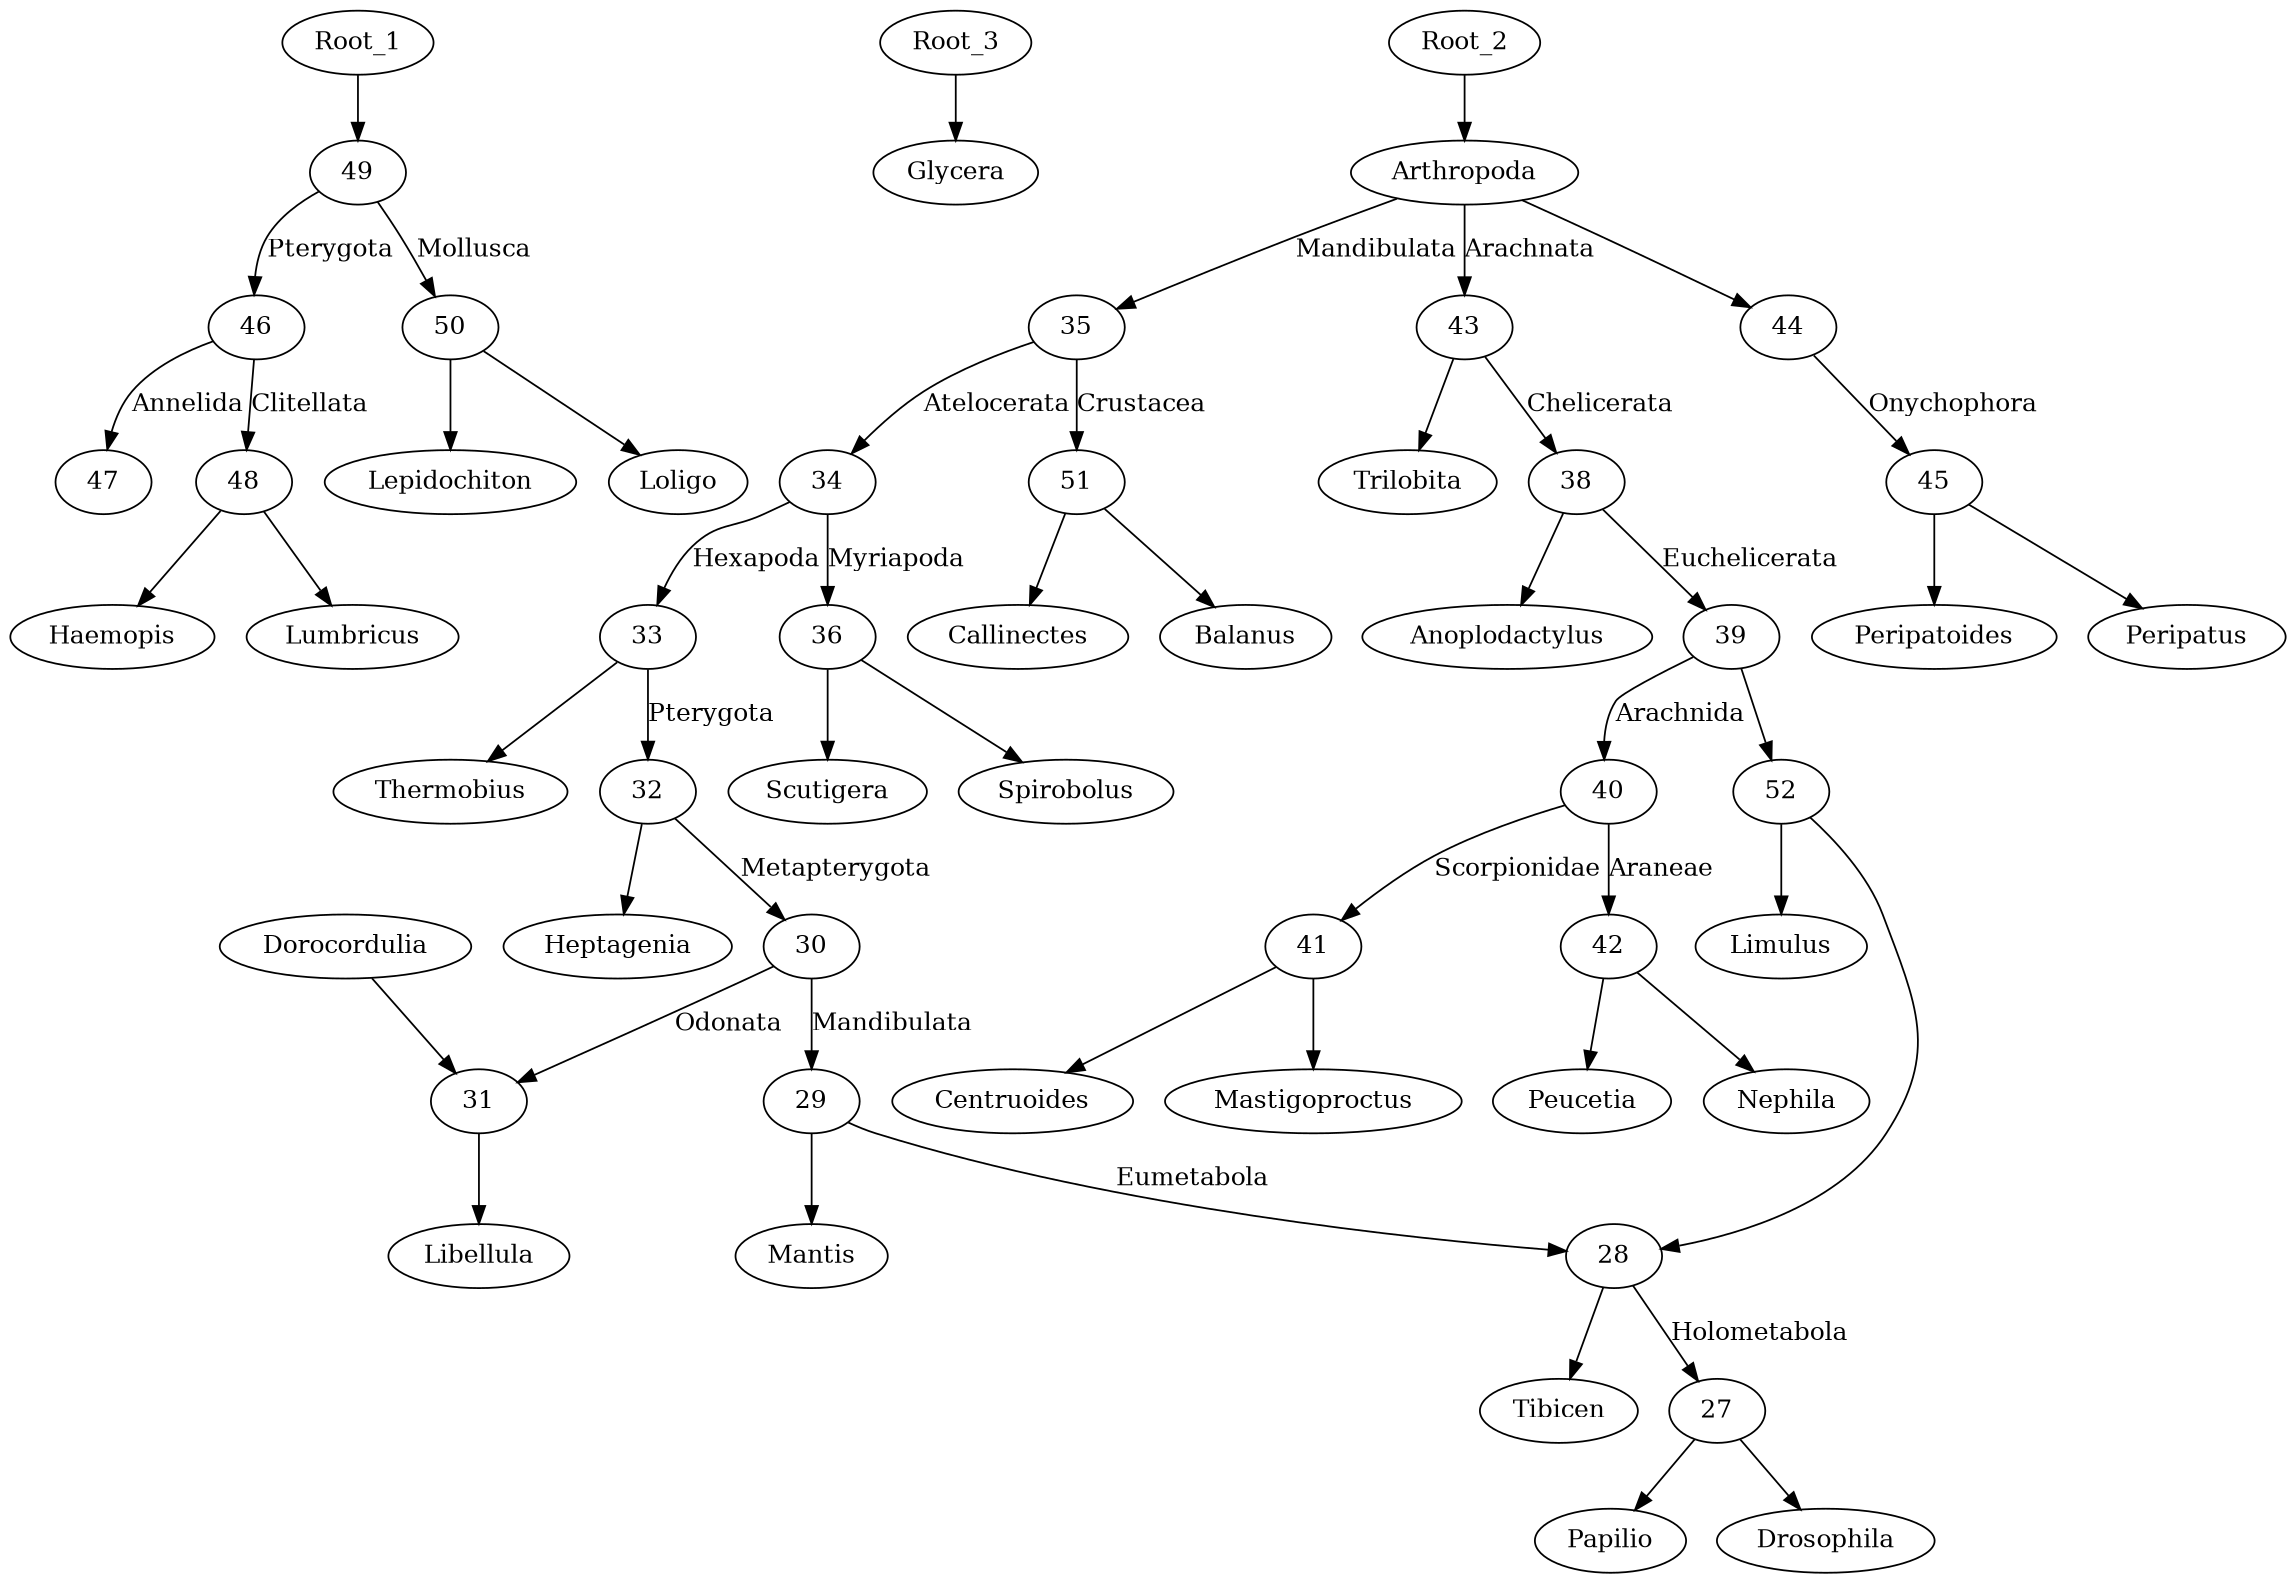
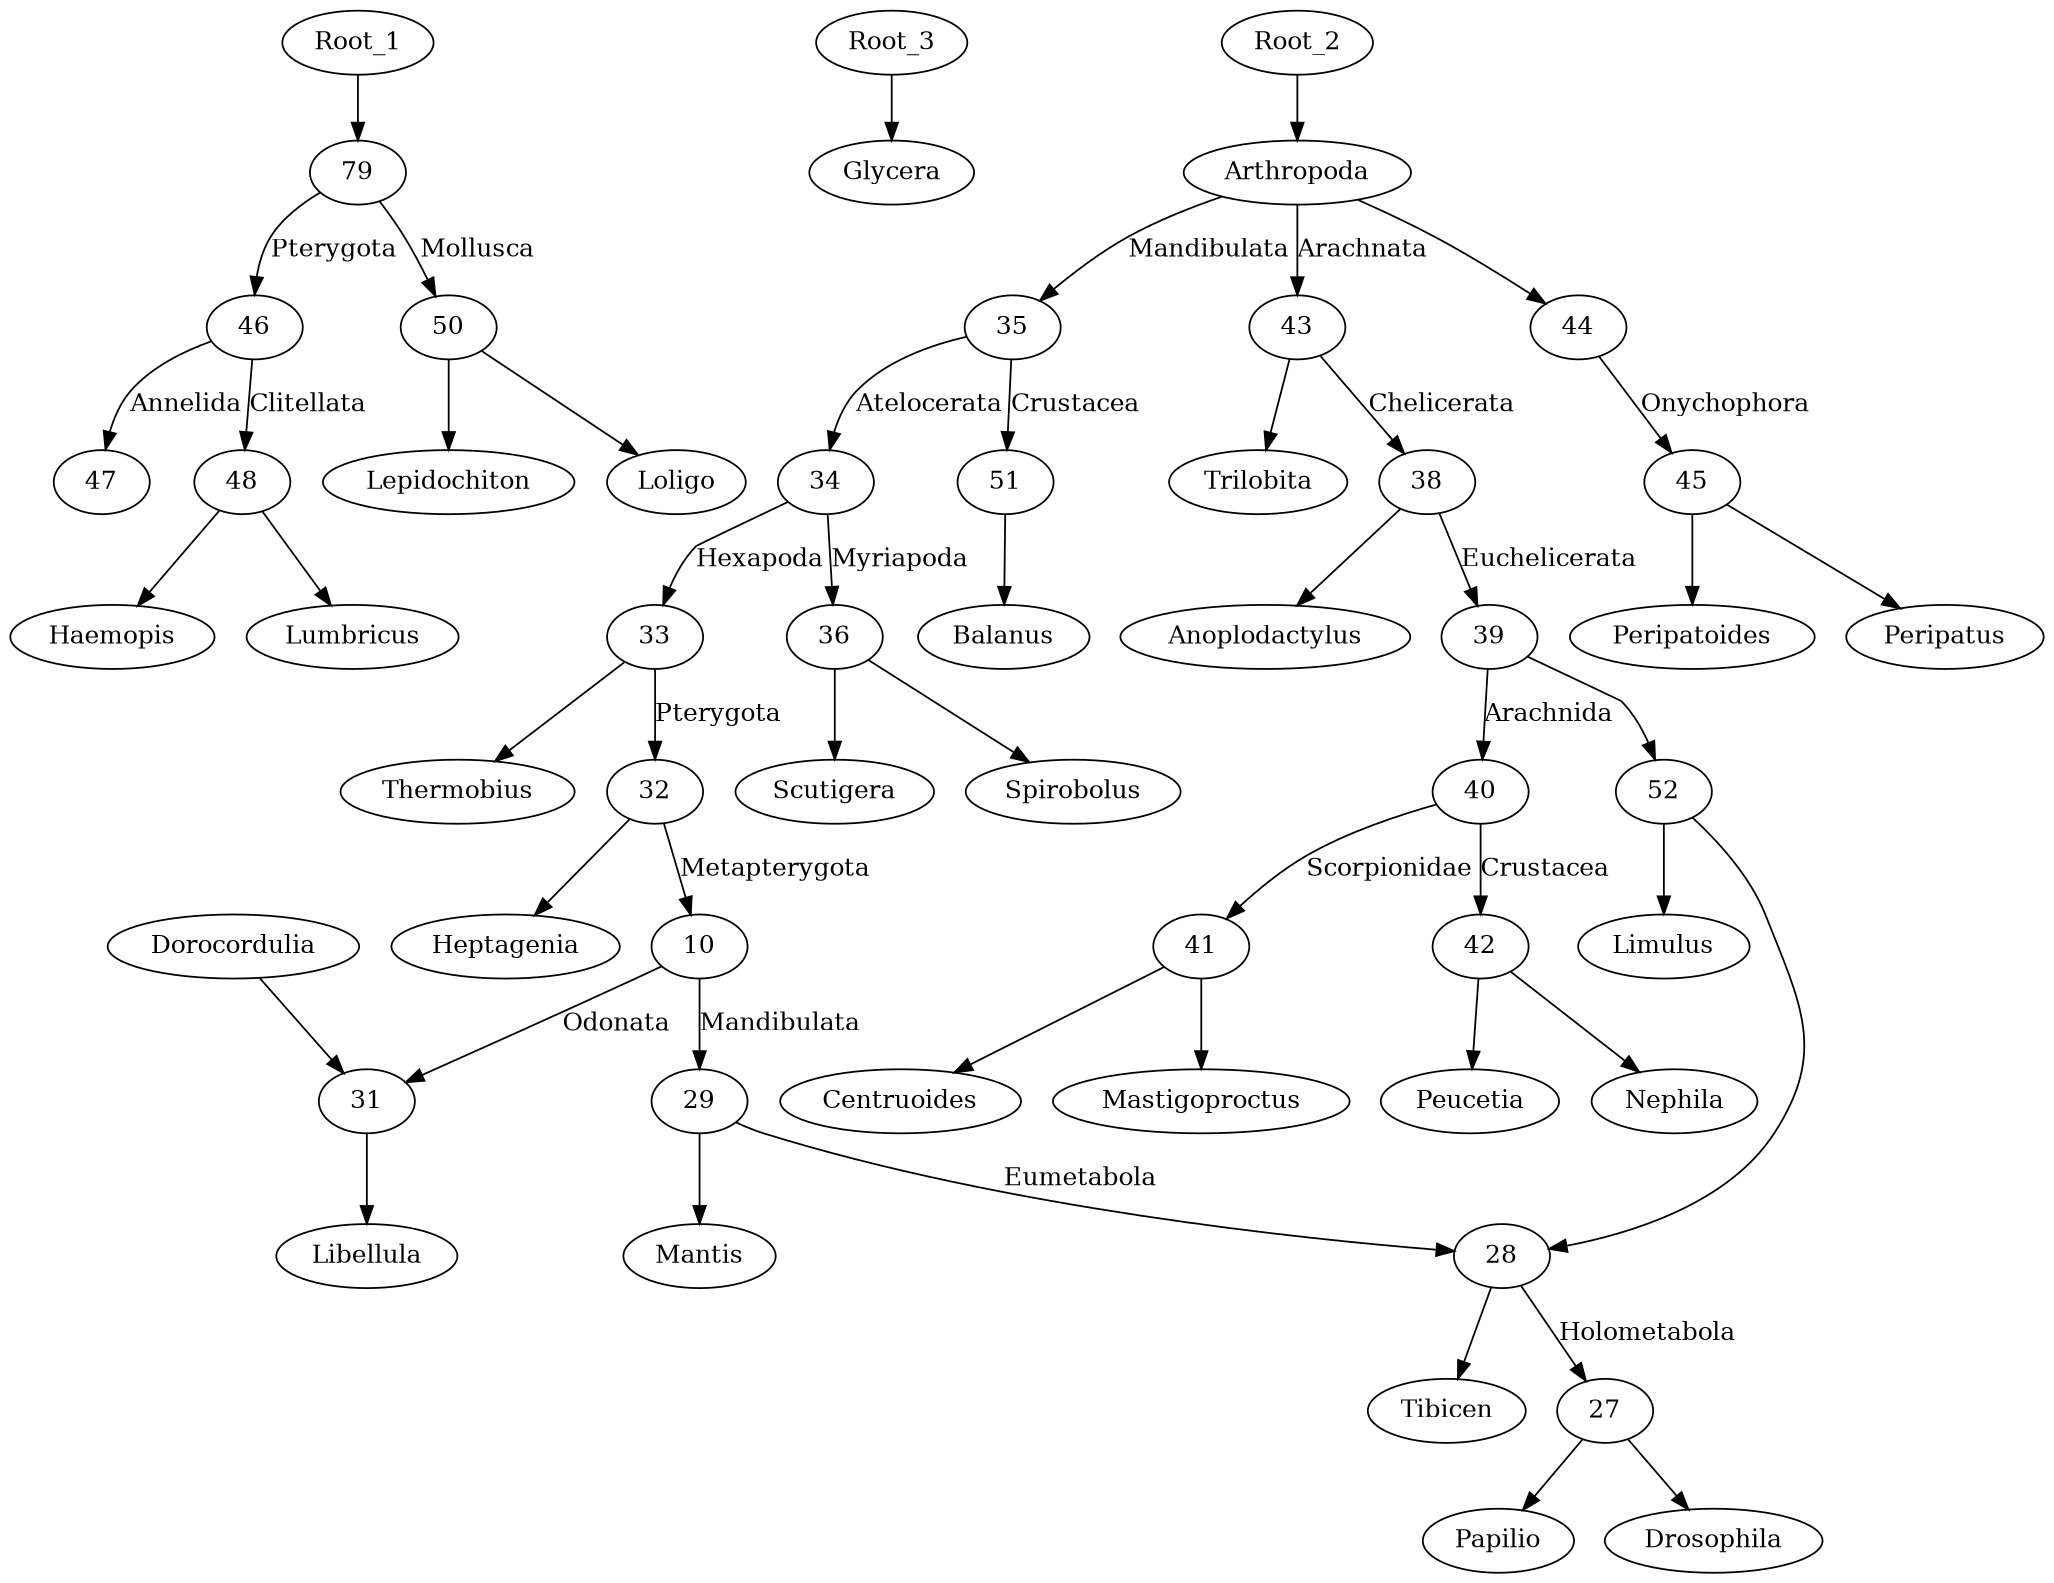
node "49": label "49" -> "79"
node "Callinectes": removed
edge "40" -> "42": label "Araneae" -> "Crustacea"
node "30": label "30" -> "10"
